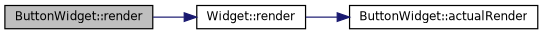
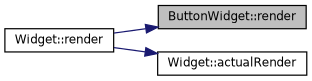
edge "ButtonWidget::render" -> "Widget::render": reversed
node "ButtonWidget::actualRender": label "ButtonWidget::actualRender" -> "Widget::actualRender"
